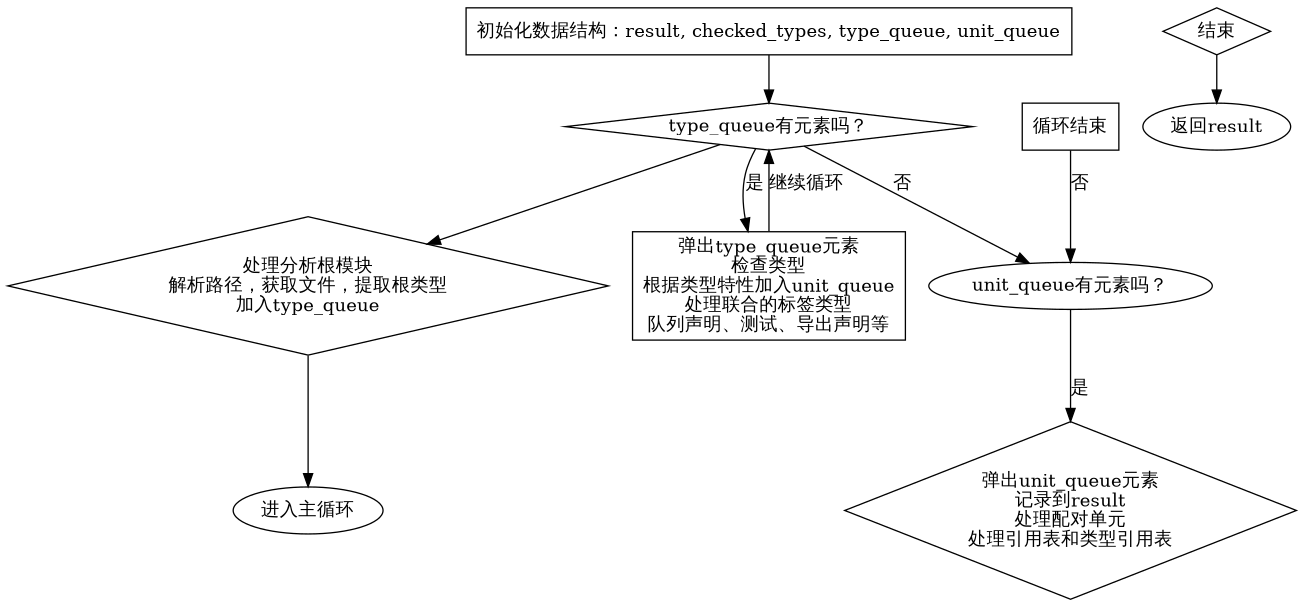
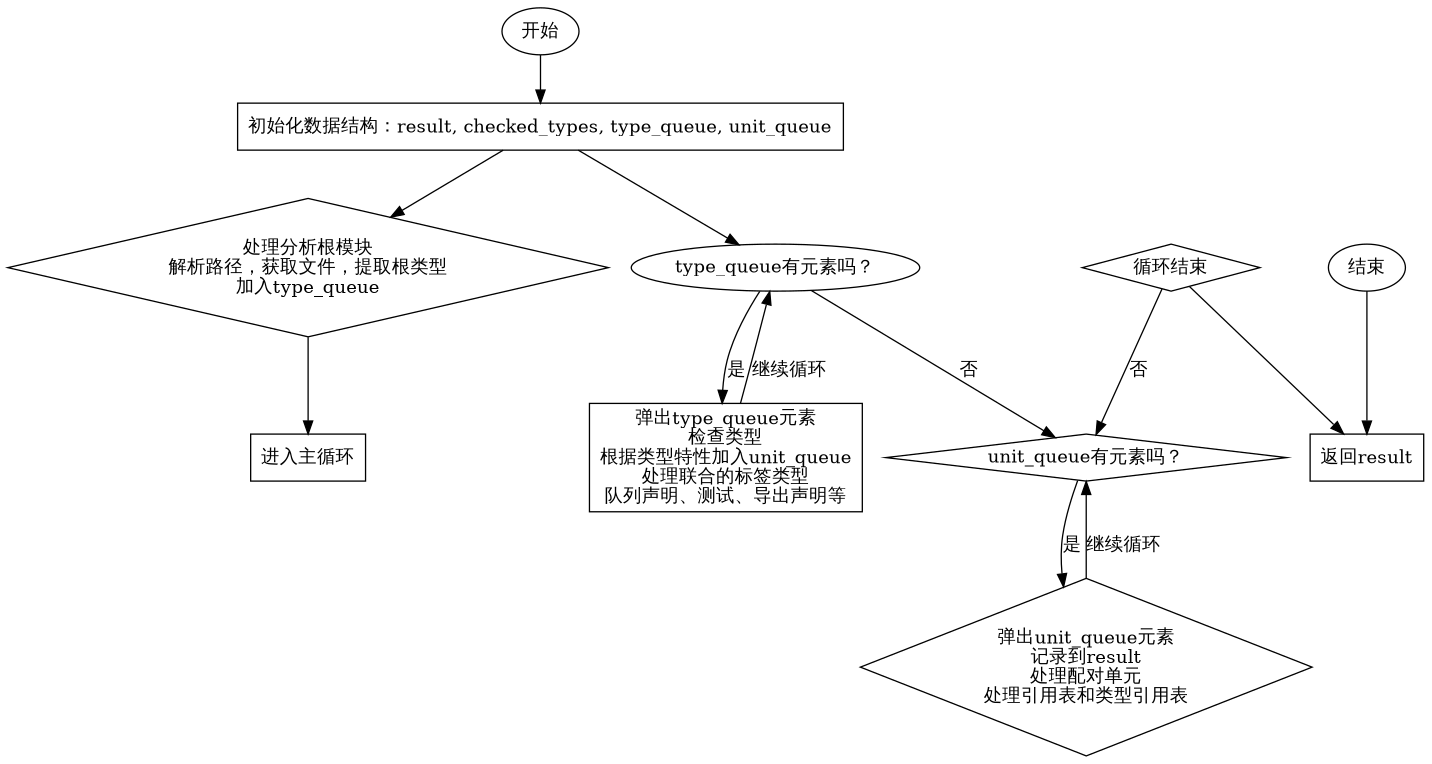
node "开始": added
node "结束": shape diamond -> ellipse
node "type_queue有元素吗？": shape diamond -> ellipse
node "循环结束": shape box -> diamond
node "返回result": shape ellipse -> box
edge "type_queue有元素吗？" -> "处理分析根模块 解析路径，获取文件，提取根类型 加入type_queue": now "初始化数据结构：result, checked_types, type_queue, unit_queue" -> "处理分析根模块 解析路径，获取文件，提取根类型 加入type_queue"
node "unit_queue有元素吗？": shape ellipse -> diamond
edge "循环结束" -> "返回result": added
node "进入主循环": shape ellipse -> box
edge "弹出unit_queue元素 记录到result 处理配对单元 处理引用表和类型引用表" -> "unit_queue有元素吗？": added, label "继续循环"
